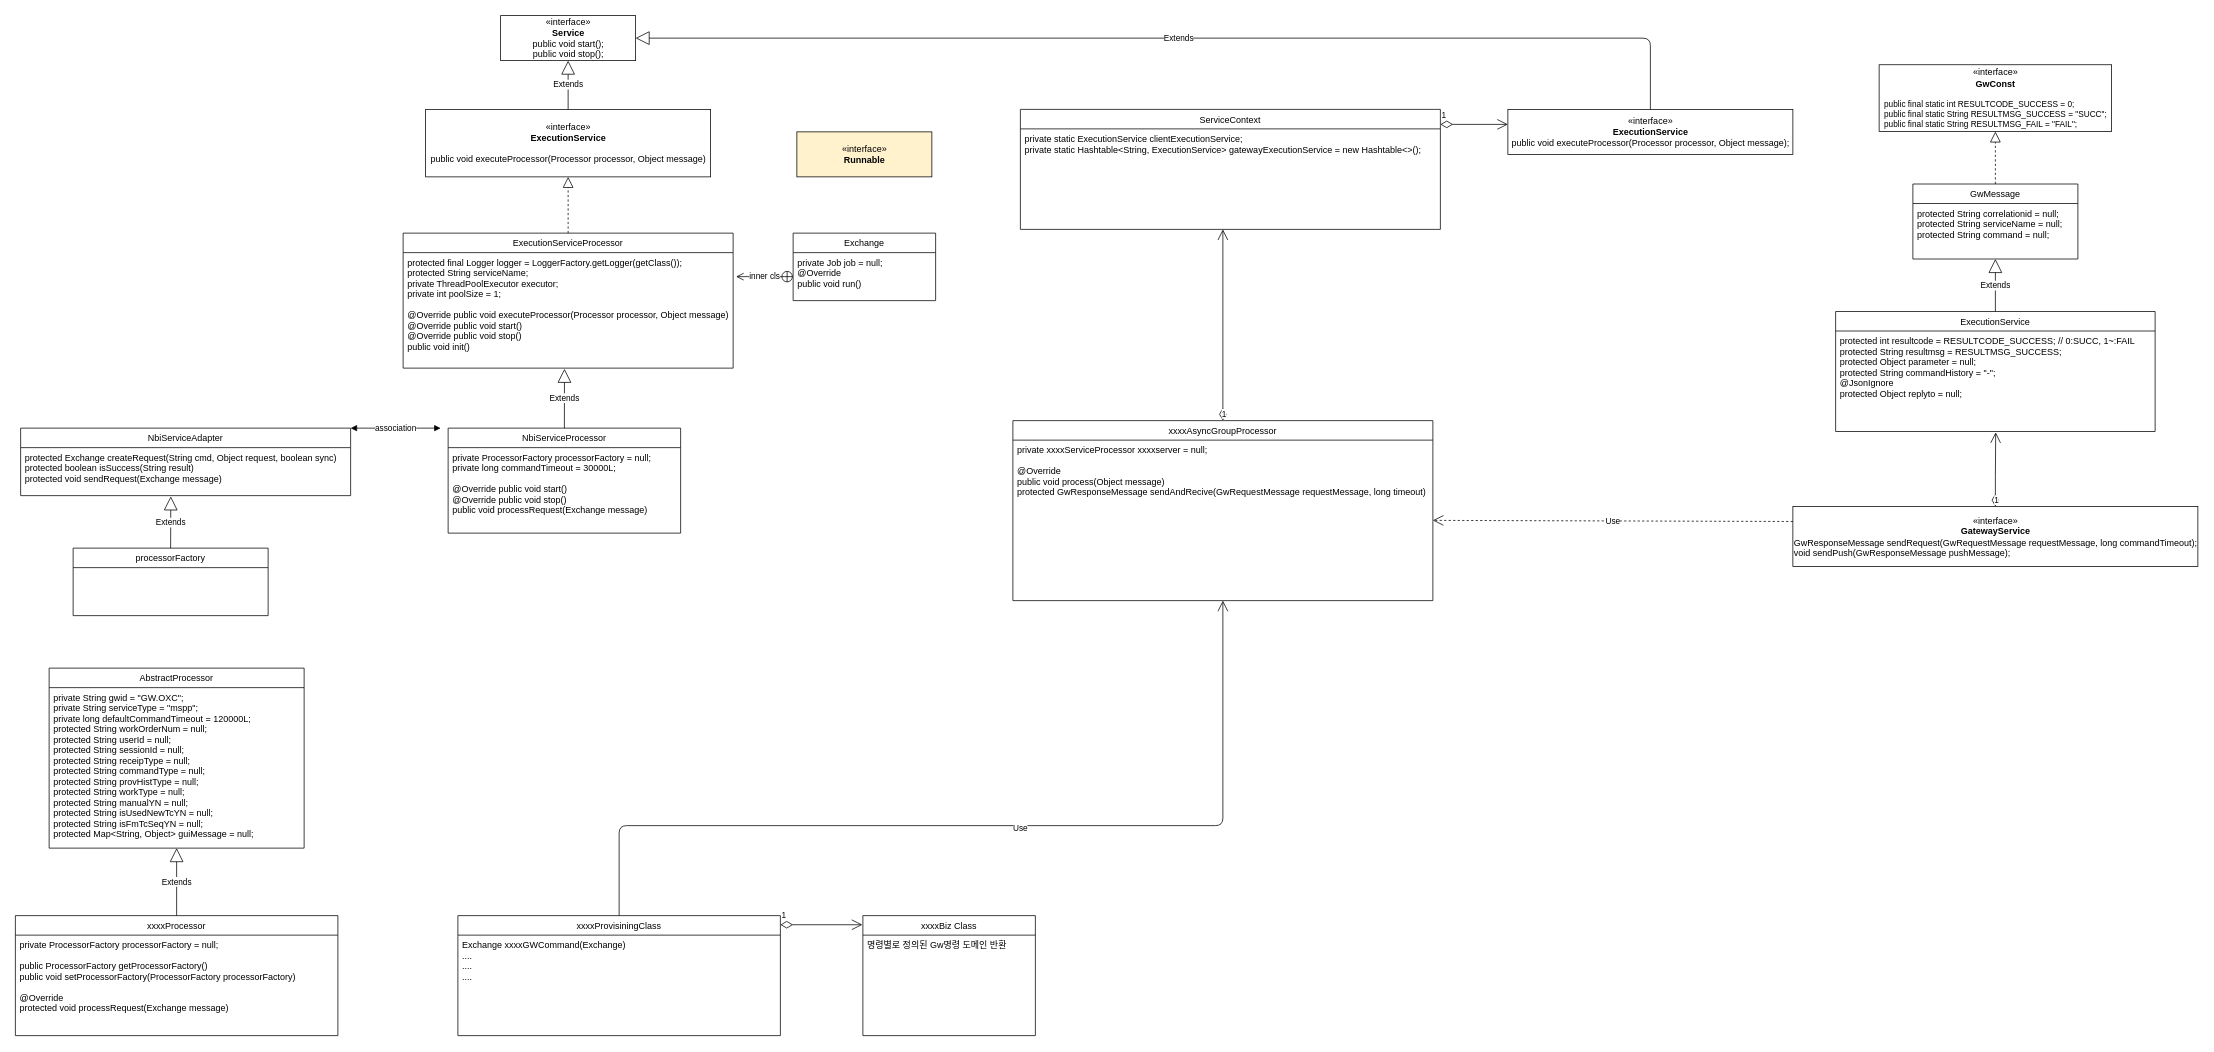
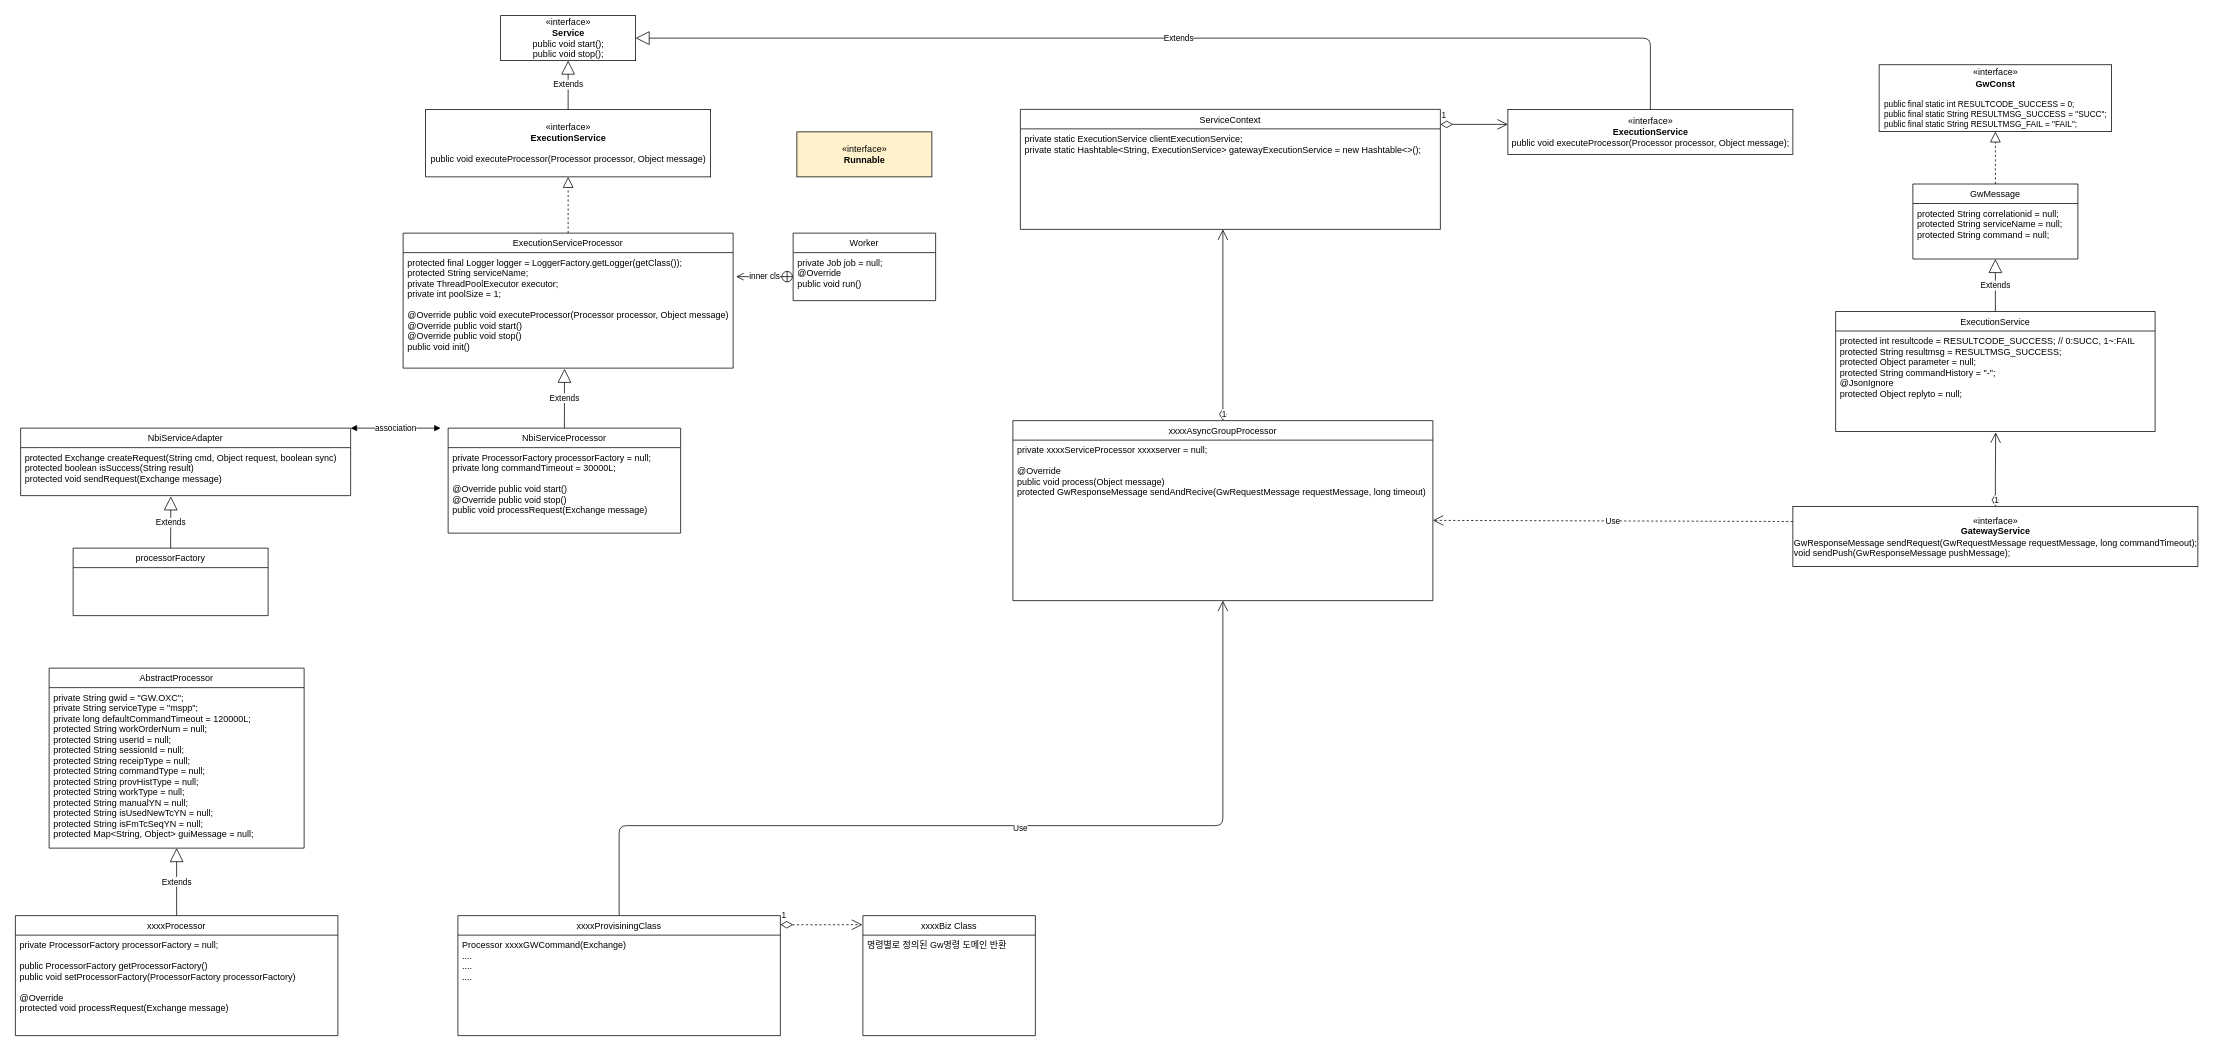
node "Exchange": label "Exchange" -> "Worker"
edge "xxxxProvisiningClass" -- "xxxxBiz Class": style solid -> dashed
node "Exchange xxxxGWCommand(Exchange) .... .... ....": label "Exchange xxxxGWCommand(Exchange) .... .... ...." -> "Processor xxxxGWCommand(Exchange) .... .... ...."
